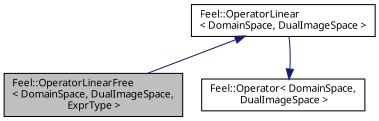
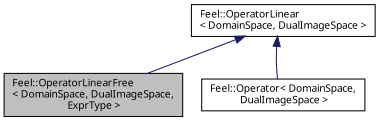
edge "Feel::OperatorLinear < DomainSpace, DualImageSpace >" -> "Feel::Operator< DomainSpace, DualImageSpace >": reversed
